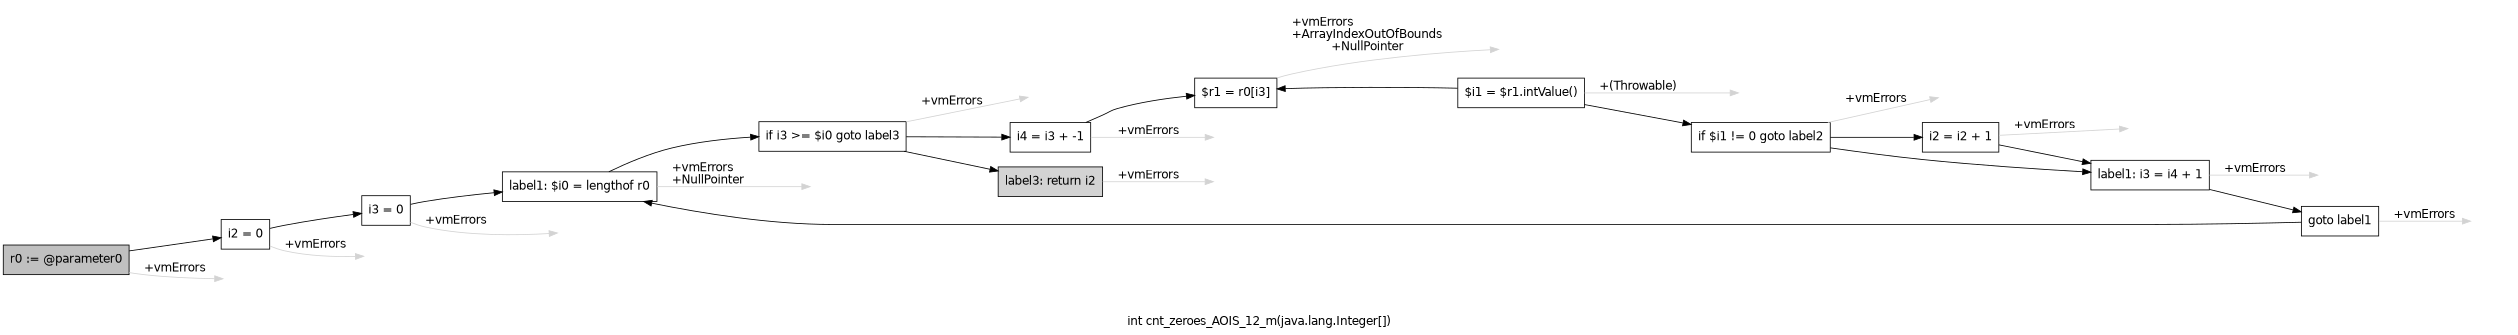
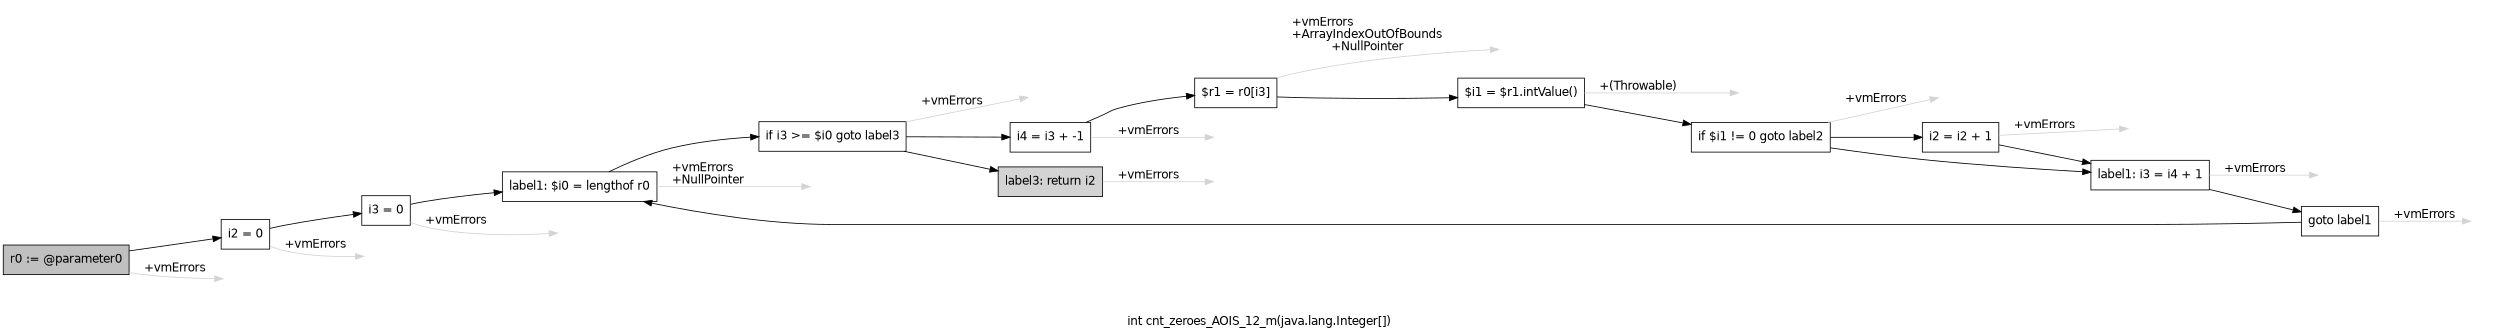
edge "$i1 = $r1.intValue()" -> "$r1 = r0[i3]": reversed
